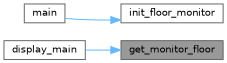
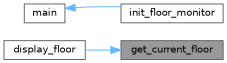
edge "main" -> "init_floor_monitor": reversed
node "display_main": label "display_main" -> "display_floor"
node "get_monitor_floor": label "get_monitor_floor" -> "get_current_floor"
